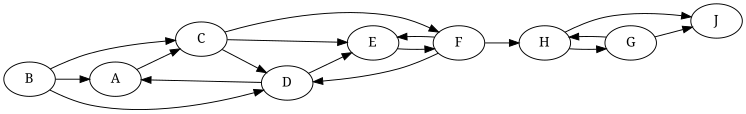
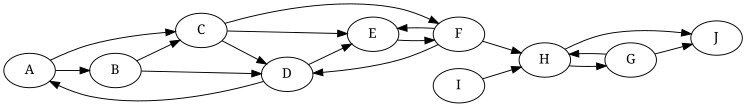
edge "B" -> "A": reversed
node "I": added
